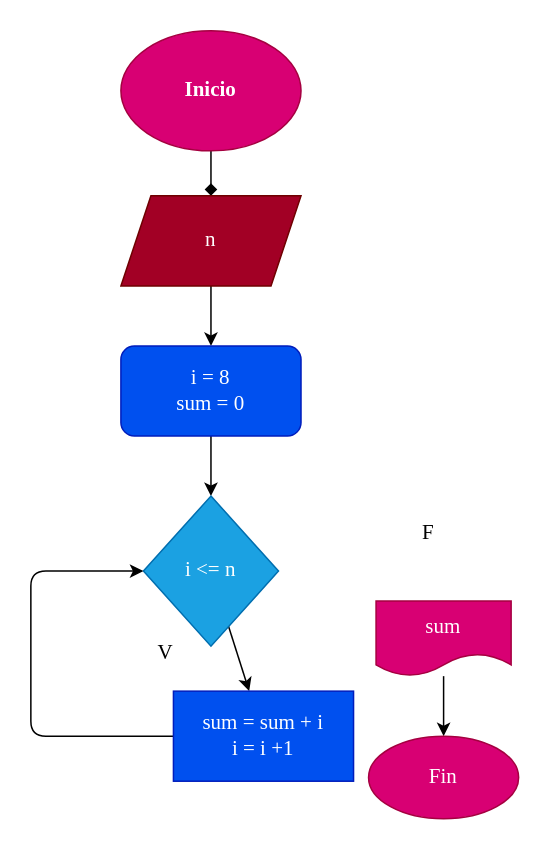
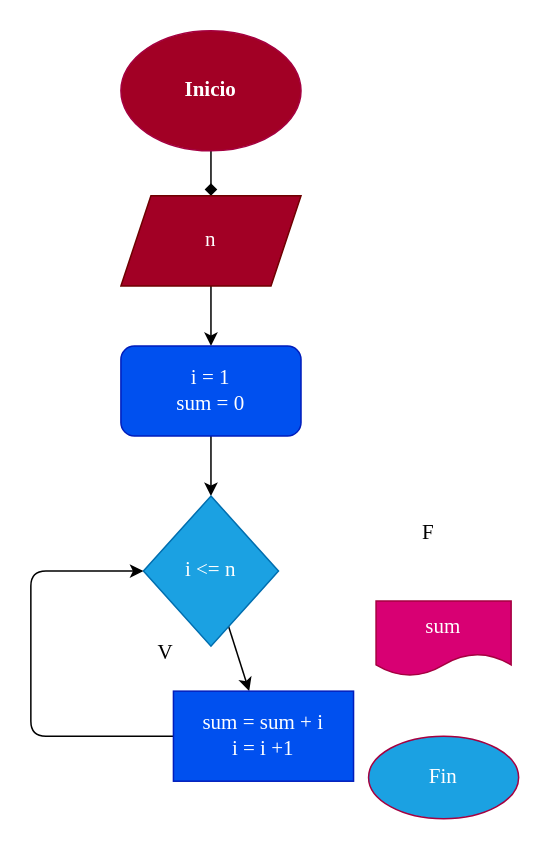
node "Inicio": fillcolor #d80073 -> #a20025
node "i = 8 sum = 0": label "i = 8 sum = 0" -> "i = 1 sum = 0"
edge "sum" -> "Fin": removed
node "Fin": fillcolor #d80073 -> #1ba1e2
